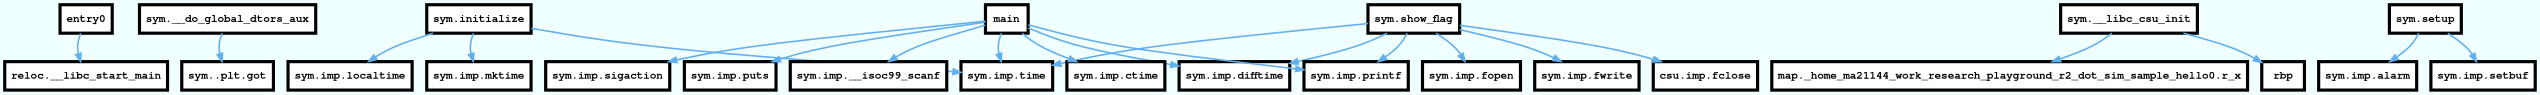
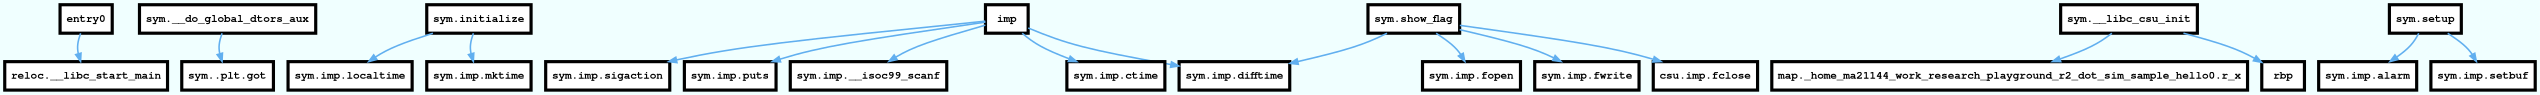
node "main": label "main" -> "imp"
node "sym.imp.time": removed
node "sym.imp.printf": removed
